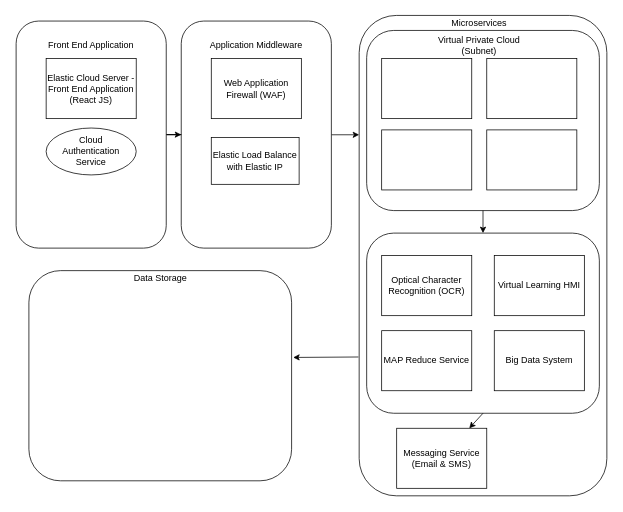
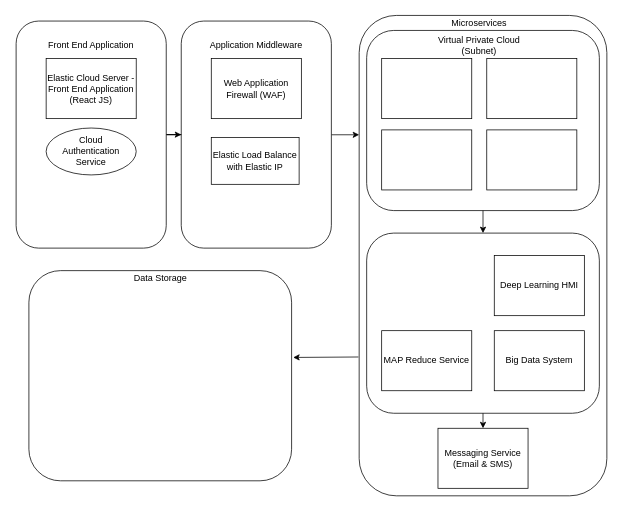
node "Optical Character Recognition (OCR)": removed
node "Virtual Learning HMI": label "Virtual Learning HMI" -> "Deep Learning HMI"
node "Messaging Service (Email & SMS)": moved (441, 458) -> (483, 458)
